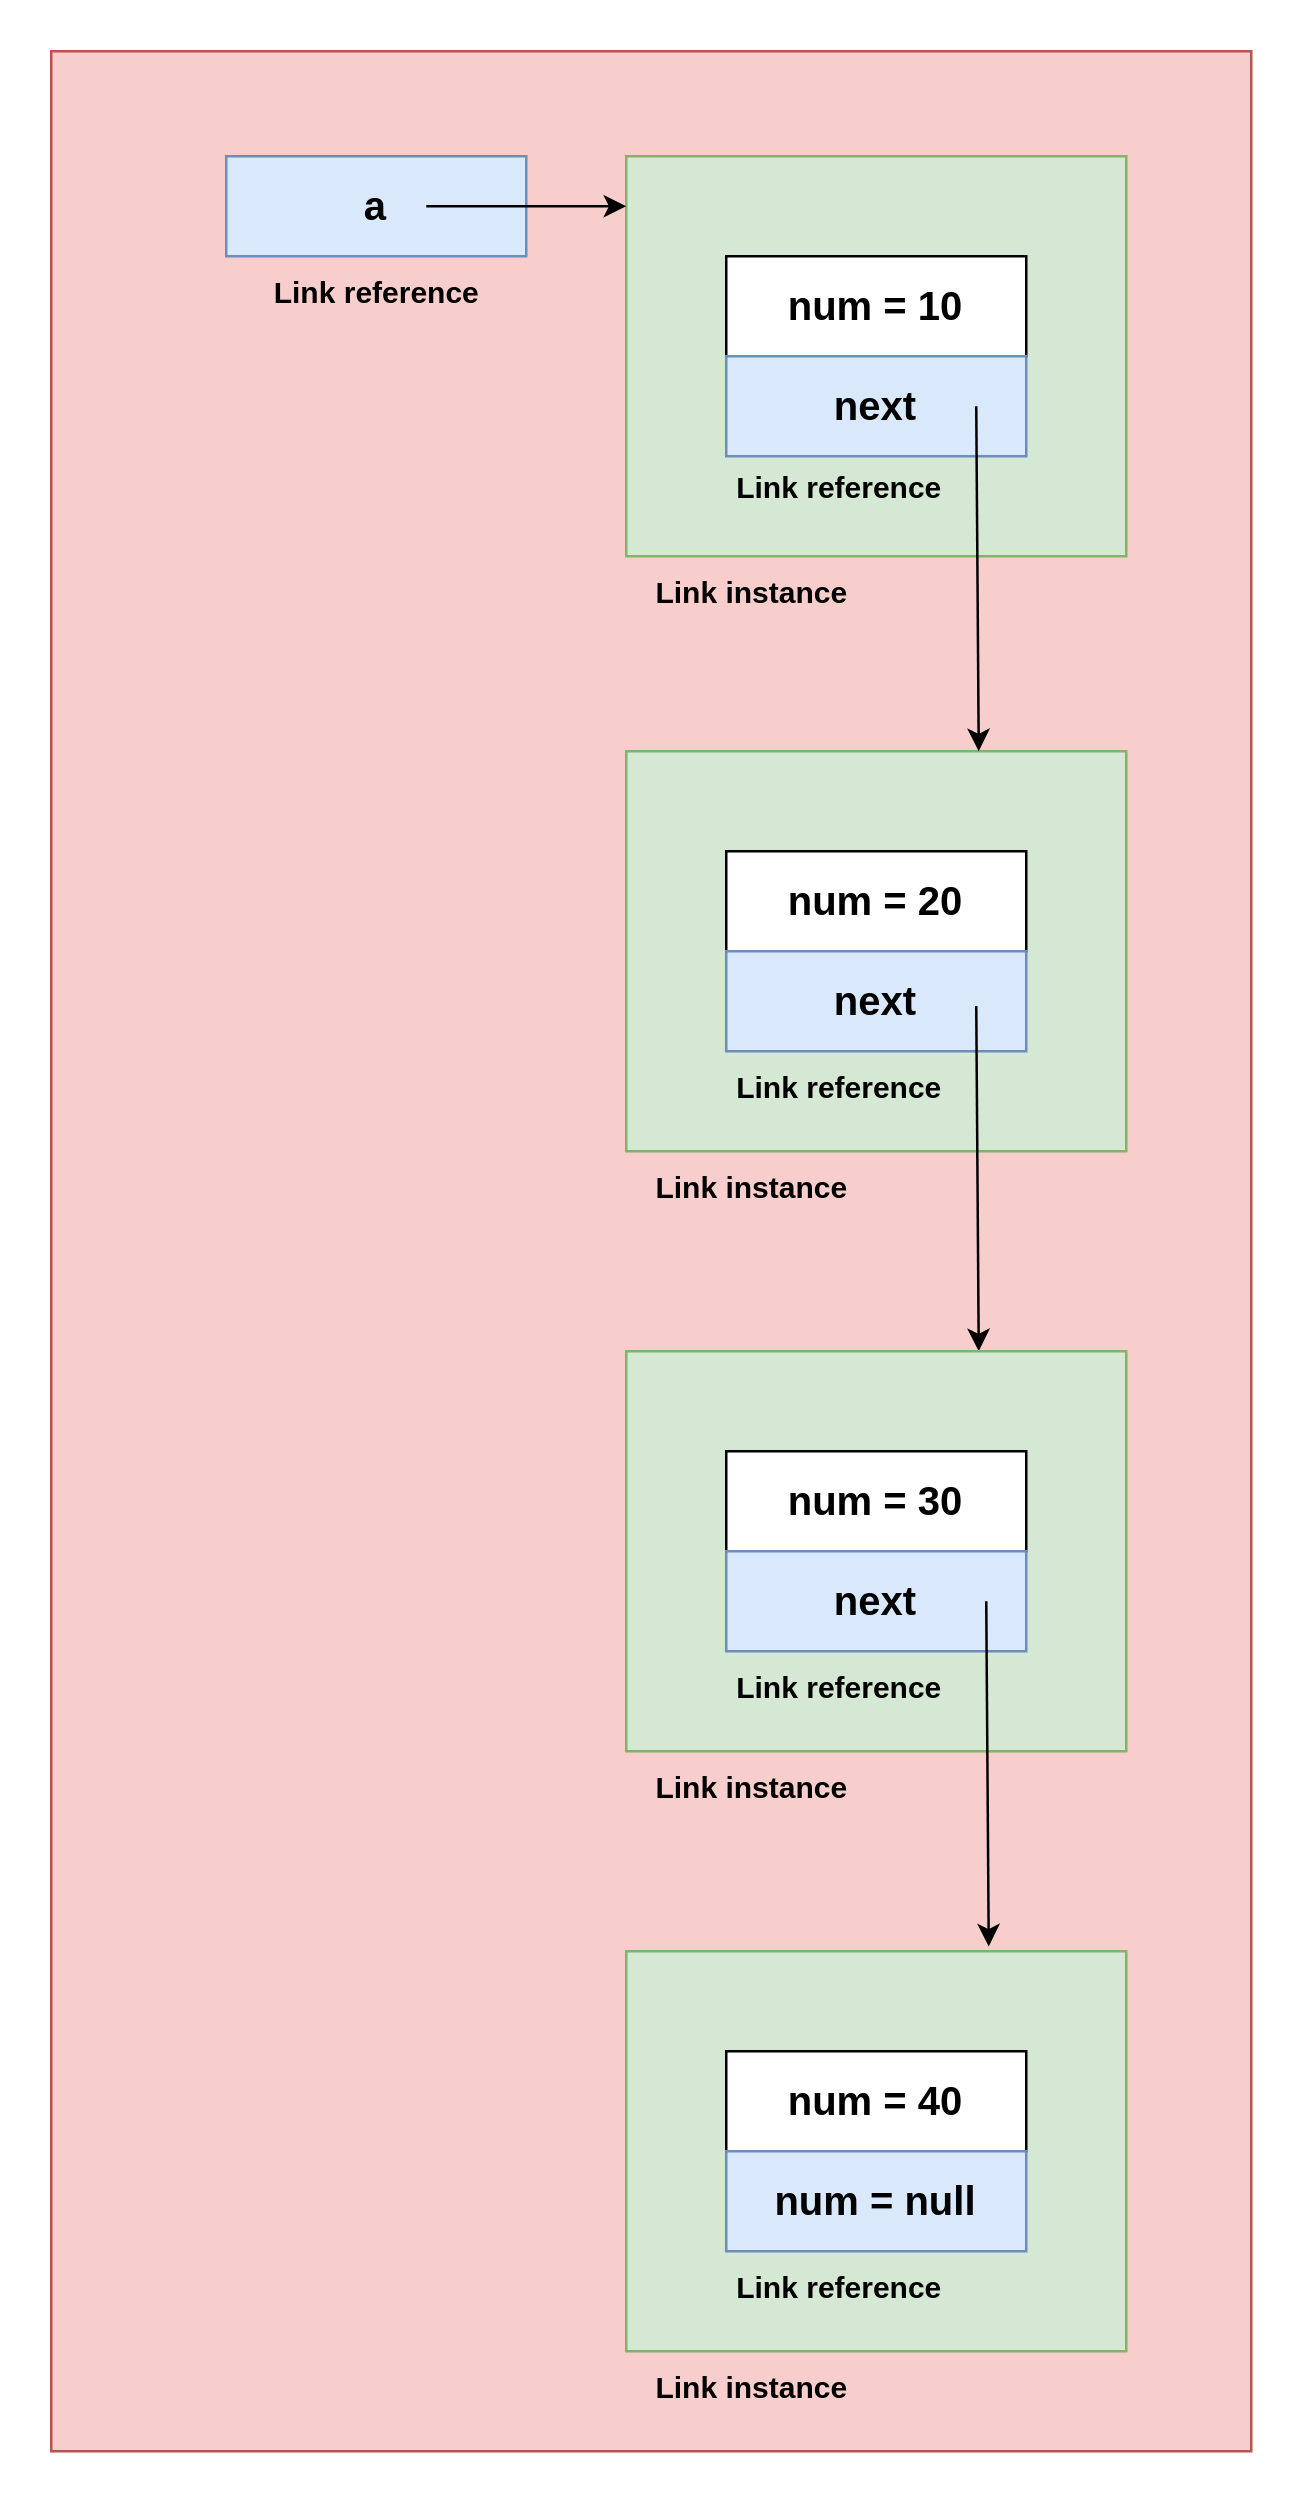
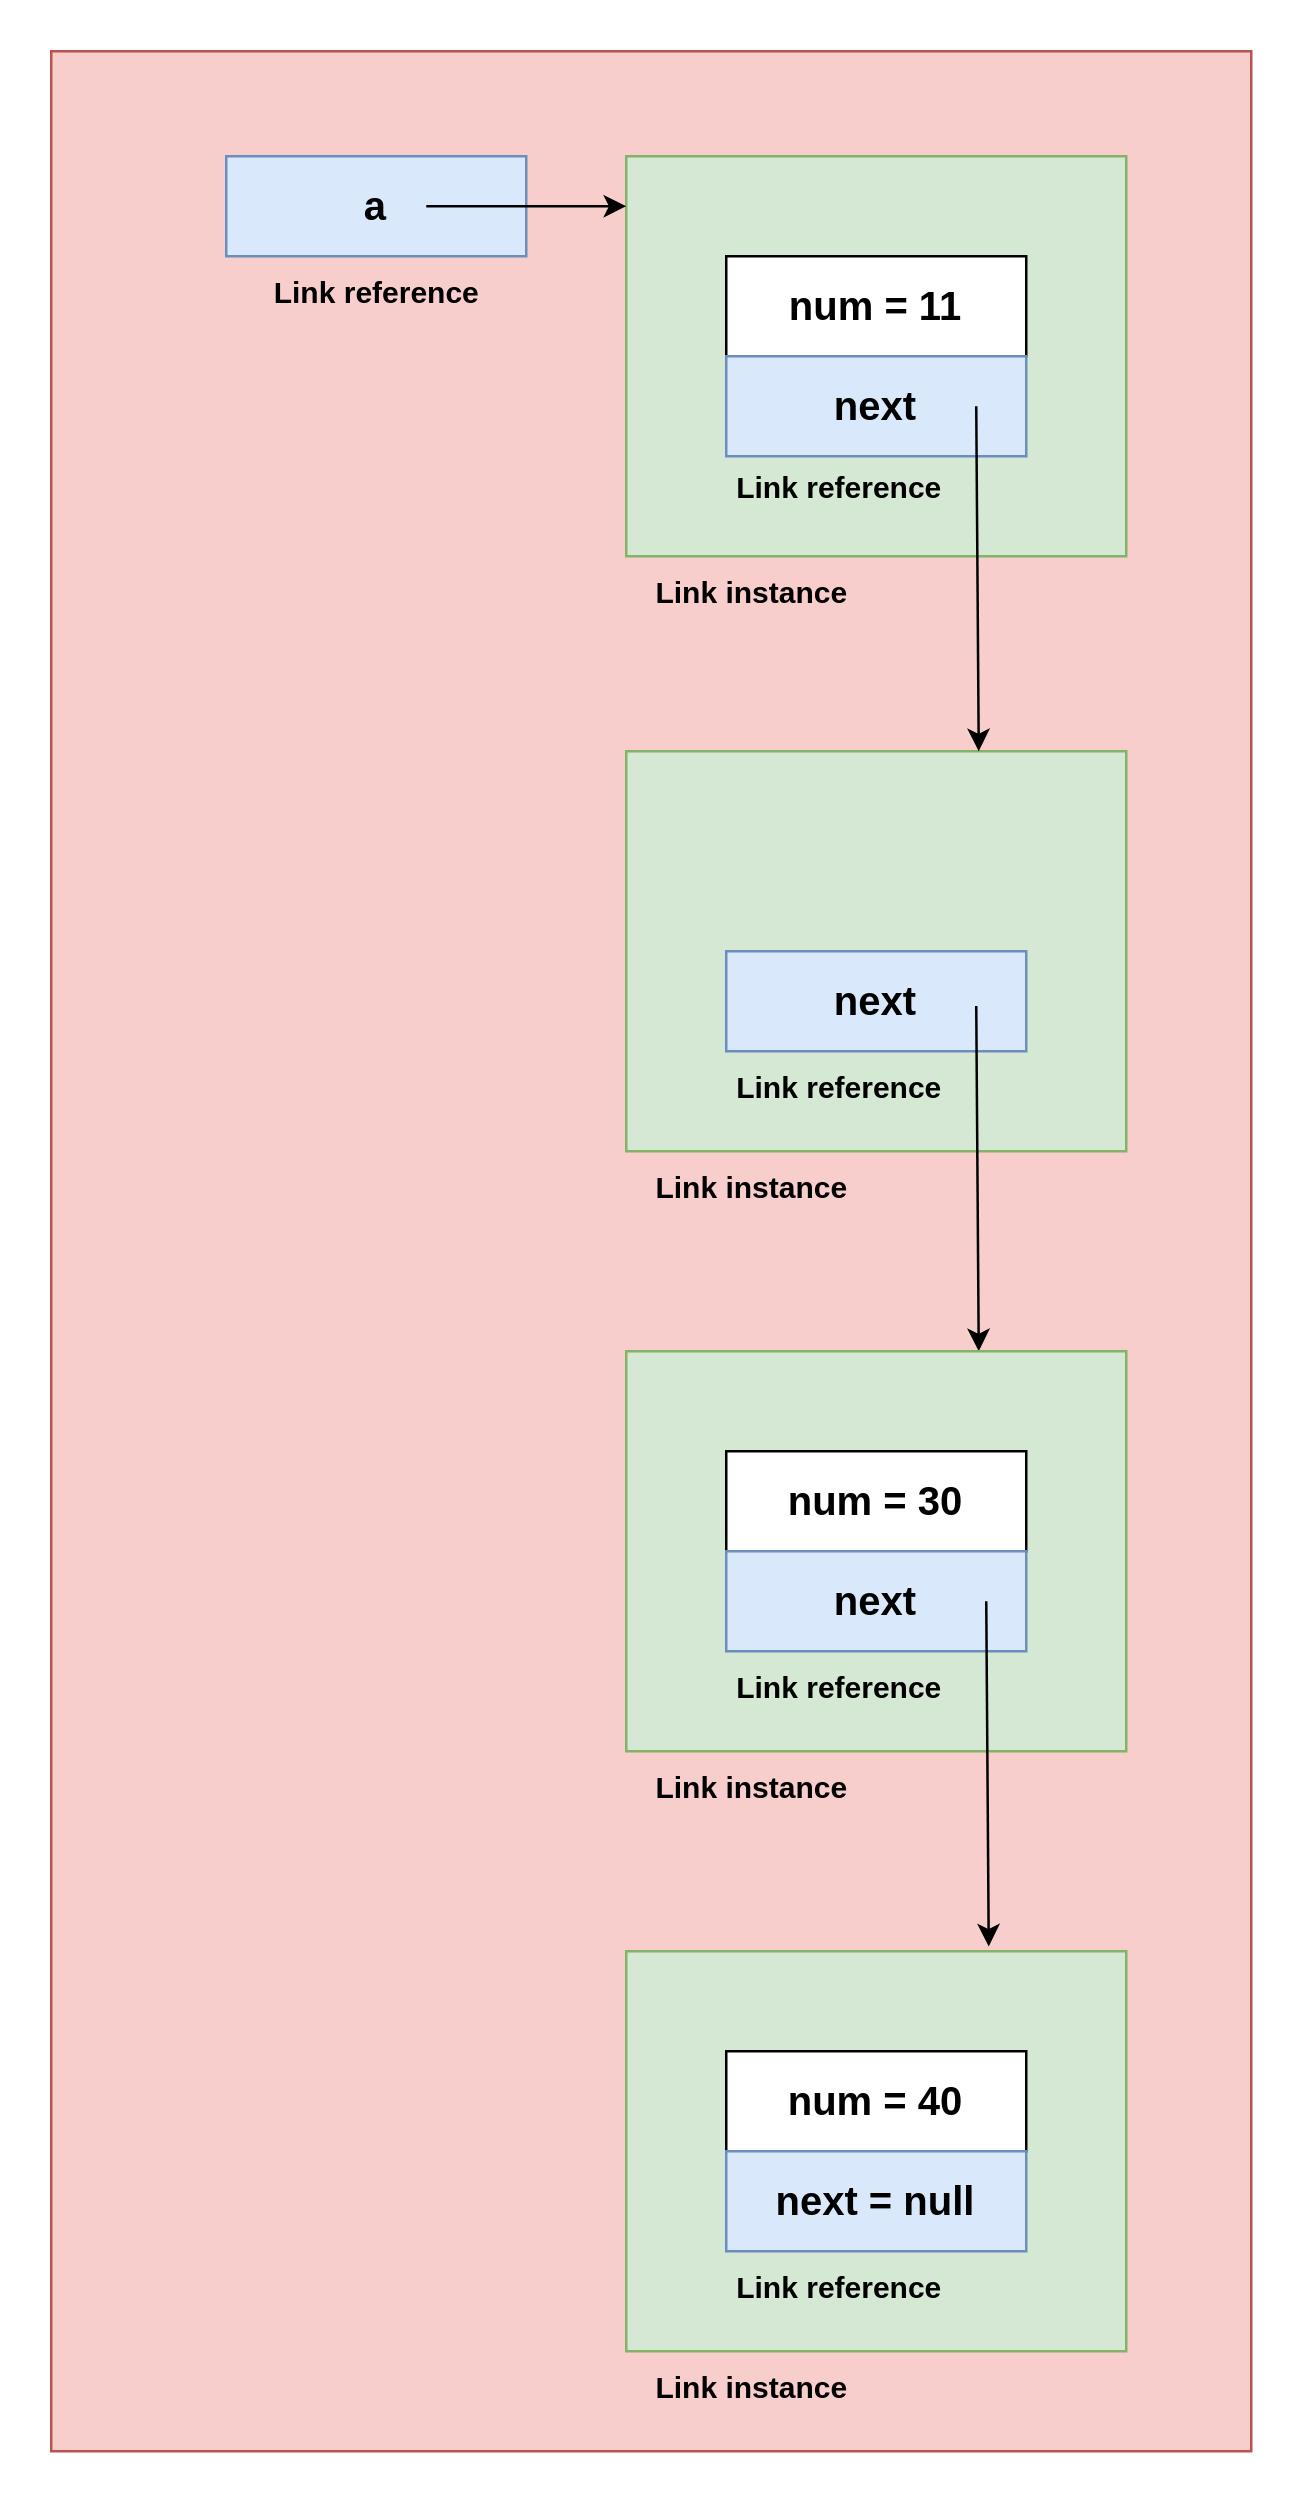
node "num = 10": label "num = 10" -> "num = 11"
node "num = 20": removed
node "num = null": label "num = null" -> "next = null"
